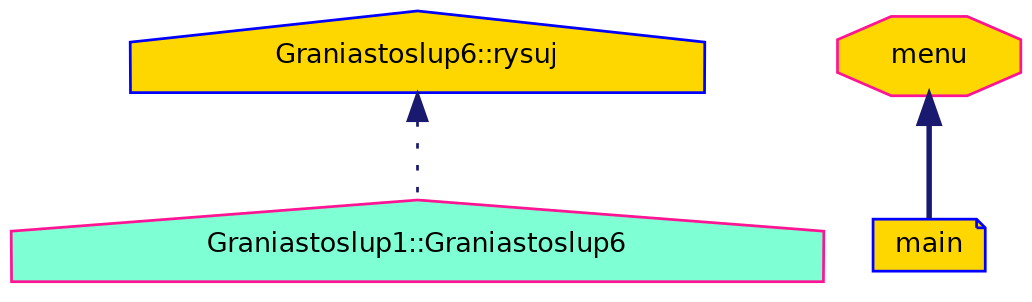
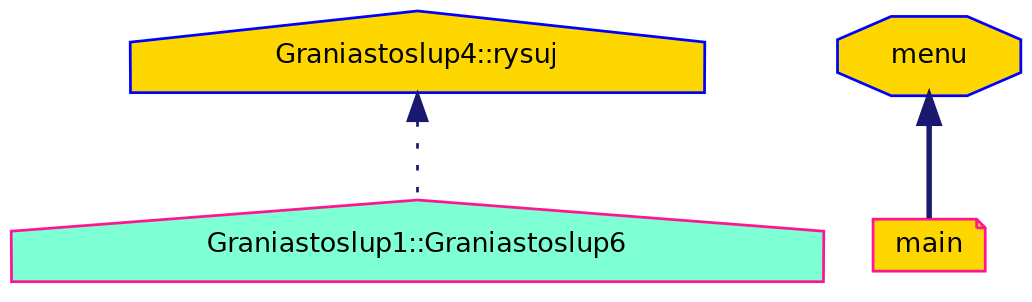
node "Graniastoslup6::rysuj": label "Graniastoslup6::rysuj" -> "Graniastoslup4::rysuj"
node "menu": color deeppink -> blue
node "main": color blue -> deeppink
